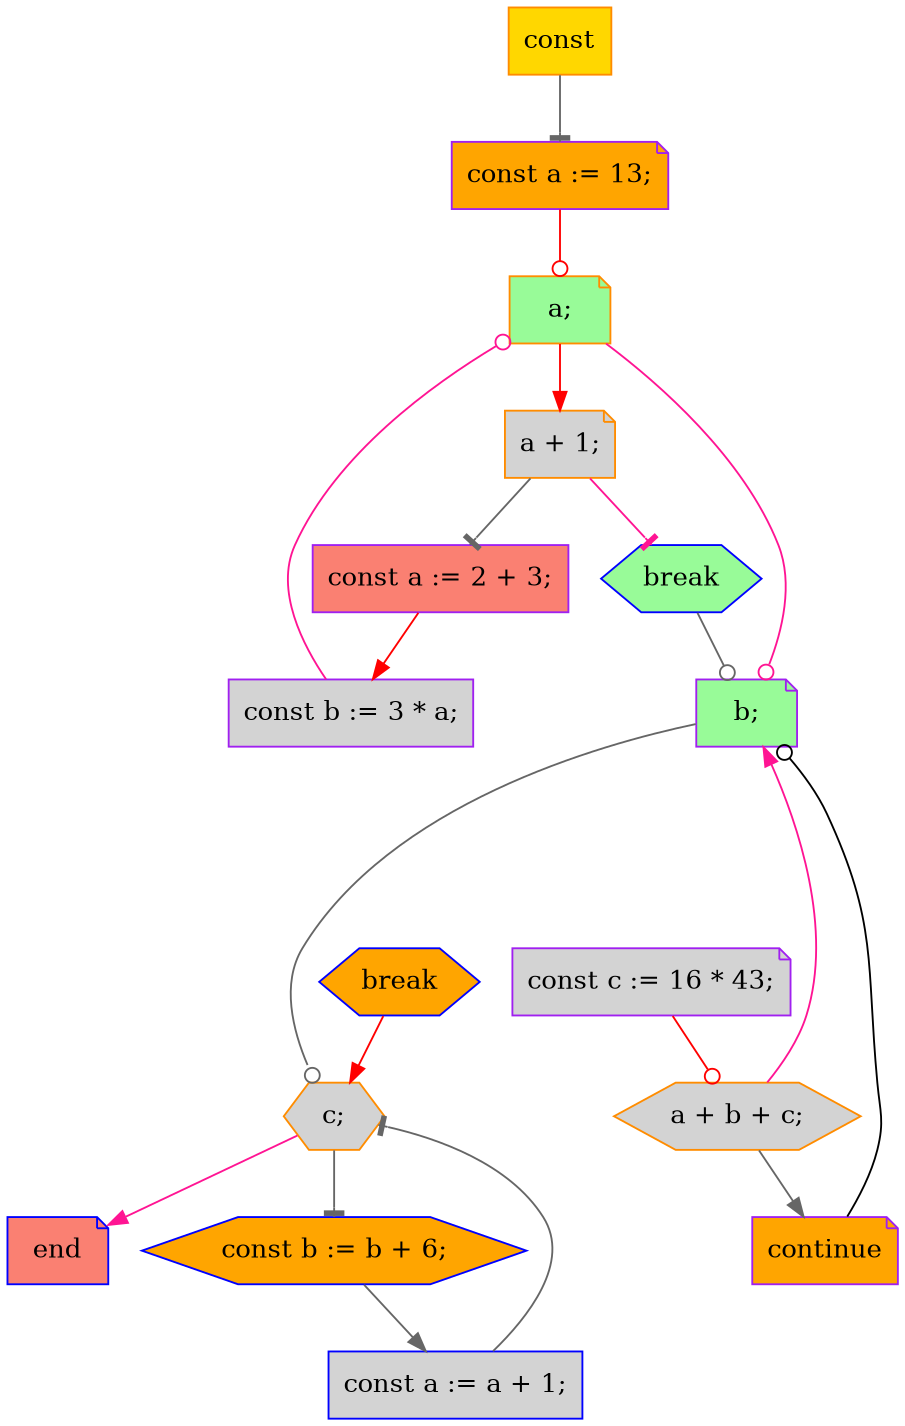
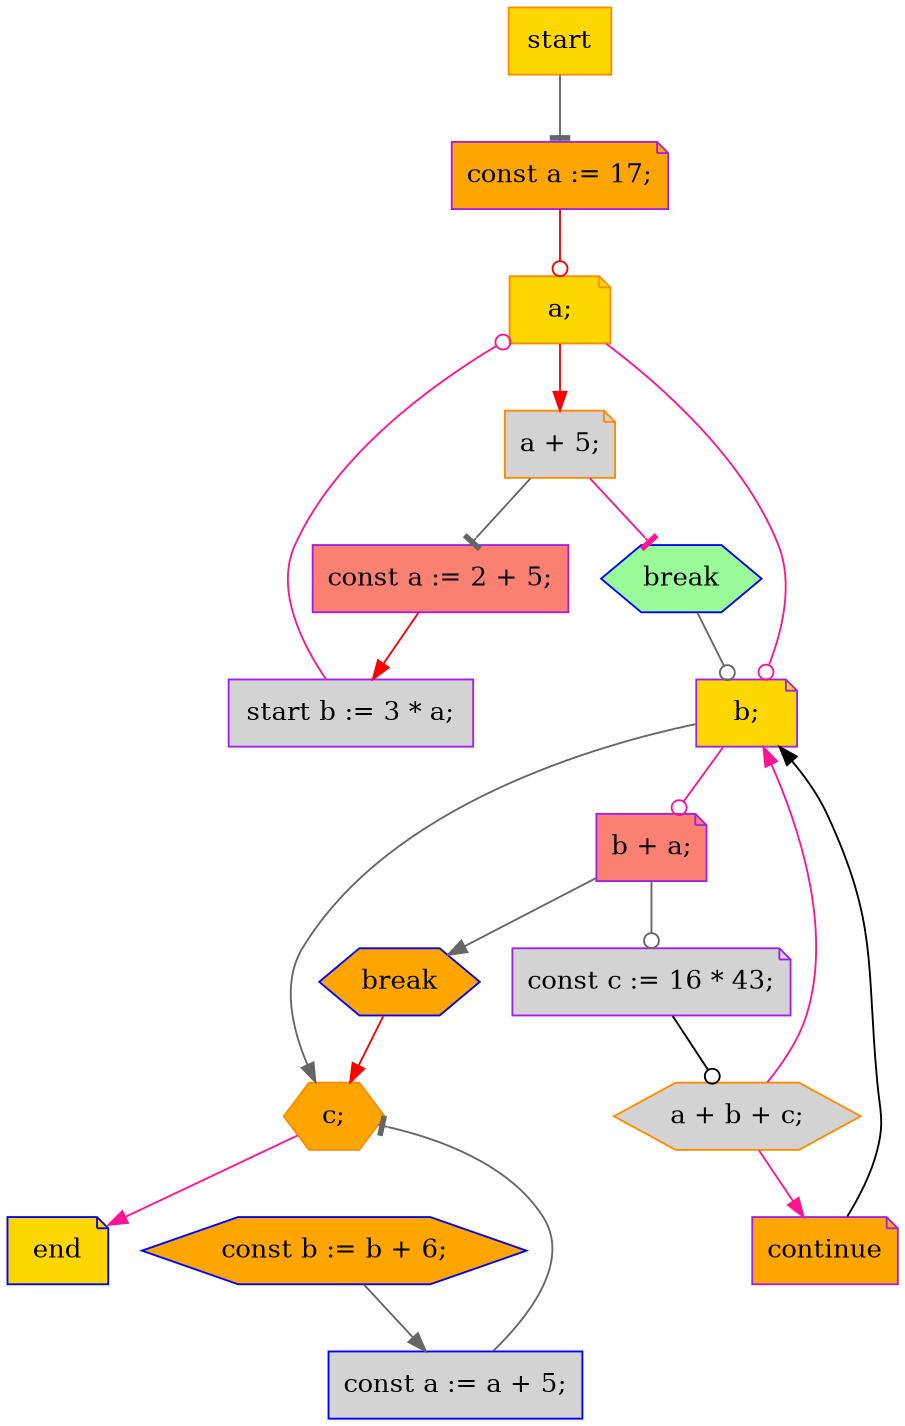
node "const": label "const" -> "start"
node "const a := 13;": label "const a := 13;" -> "const a := 17;"
node "a;": fillcolor palegreen -> gold
node "a + 1;": label "a + 1;" -> "a + 5;"
node "const a := 2 + 3;": label "const a := 2 + 3;" -> "const a := 2 + 5;"
node "const b := 3 * a;": label "const b := 3 * a;" -> "start b := 3 * a;"
node "b;": fillcolor palegreen -> gold
edge "b;" -> "c;": arrowhead odot -> normal
node "b + a;": added
edge "continue" -> "b;": arrowhead odot -> normal
edge "const c := 16 * 43;" -> "a + b + c;": color red -> black
node "c;": fillcolor lightgrey -> orange
edge "a + b + c;" -> "continue": color gray40 -> deeppink
edge "c;" -> "const b := b + 6;": removed
node "end": fillcolor salmon -> gold
node "const a := a + 1;": label "const a := a + 1;" -> "const a := a + 5;"
